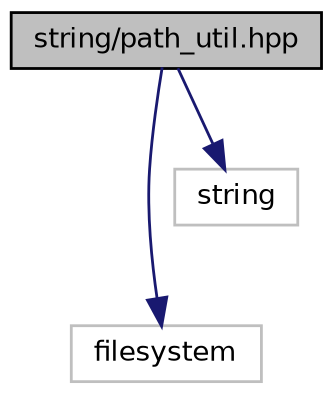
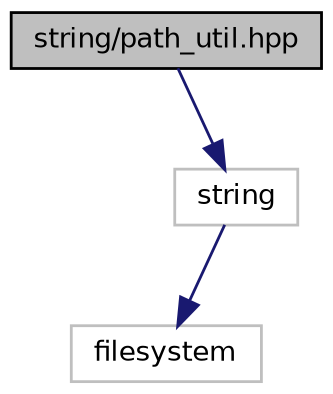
edge "string/path_util.hpp" -> "filesystem": now "string" -> "filesystem"
